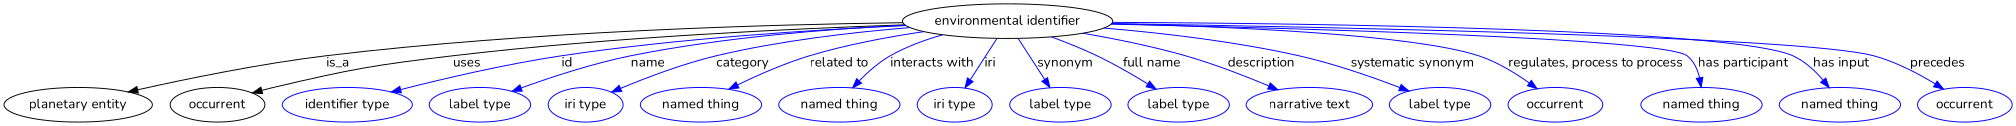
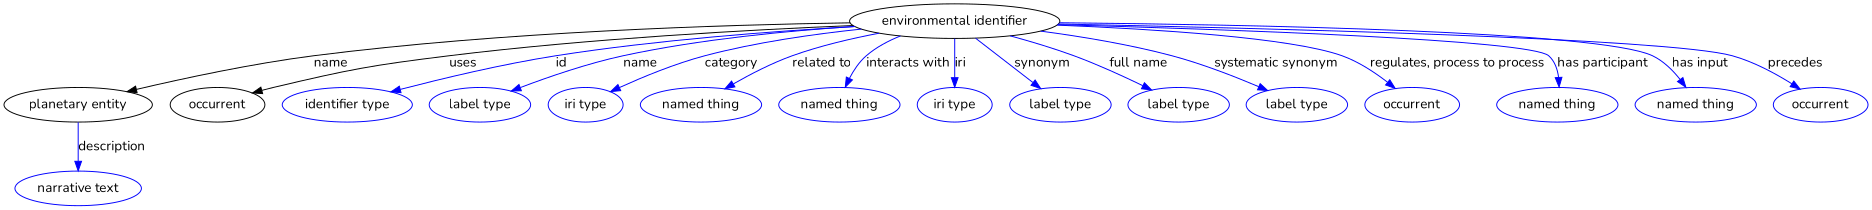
edge "environmental identifier" -> "narrative text": now "planetary entity" -> "narrative text"
edge "environmental identifier" -> "planetary entity": label "is_a" -> "name"
